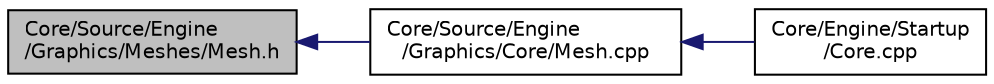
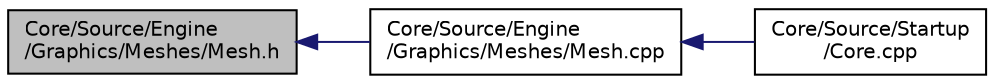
node "Core/Source/Engine /Graphics/Core/Mesh.cpp": label "Core/Source/Engine /Graphics/Core/Mesh.cpp" -> "Core/Source/Engine /Graphics/Meshes/Mesh.cpp"
node "Core/Engine/Startup /Core.cpp": label "Core/Engine/Startup /Core.cpp" -> "Core/Source/Startup /Core.cpp"
